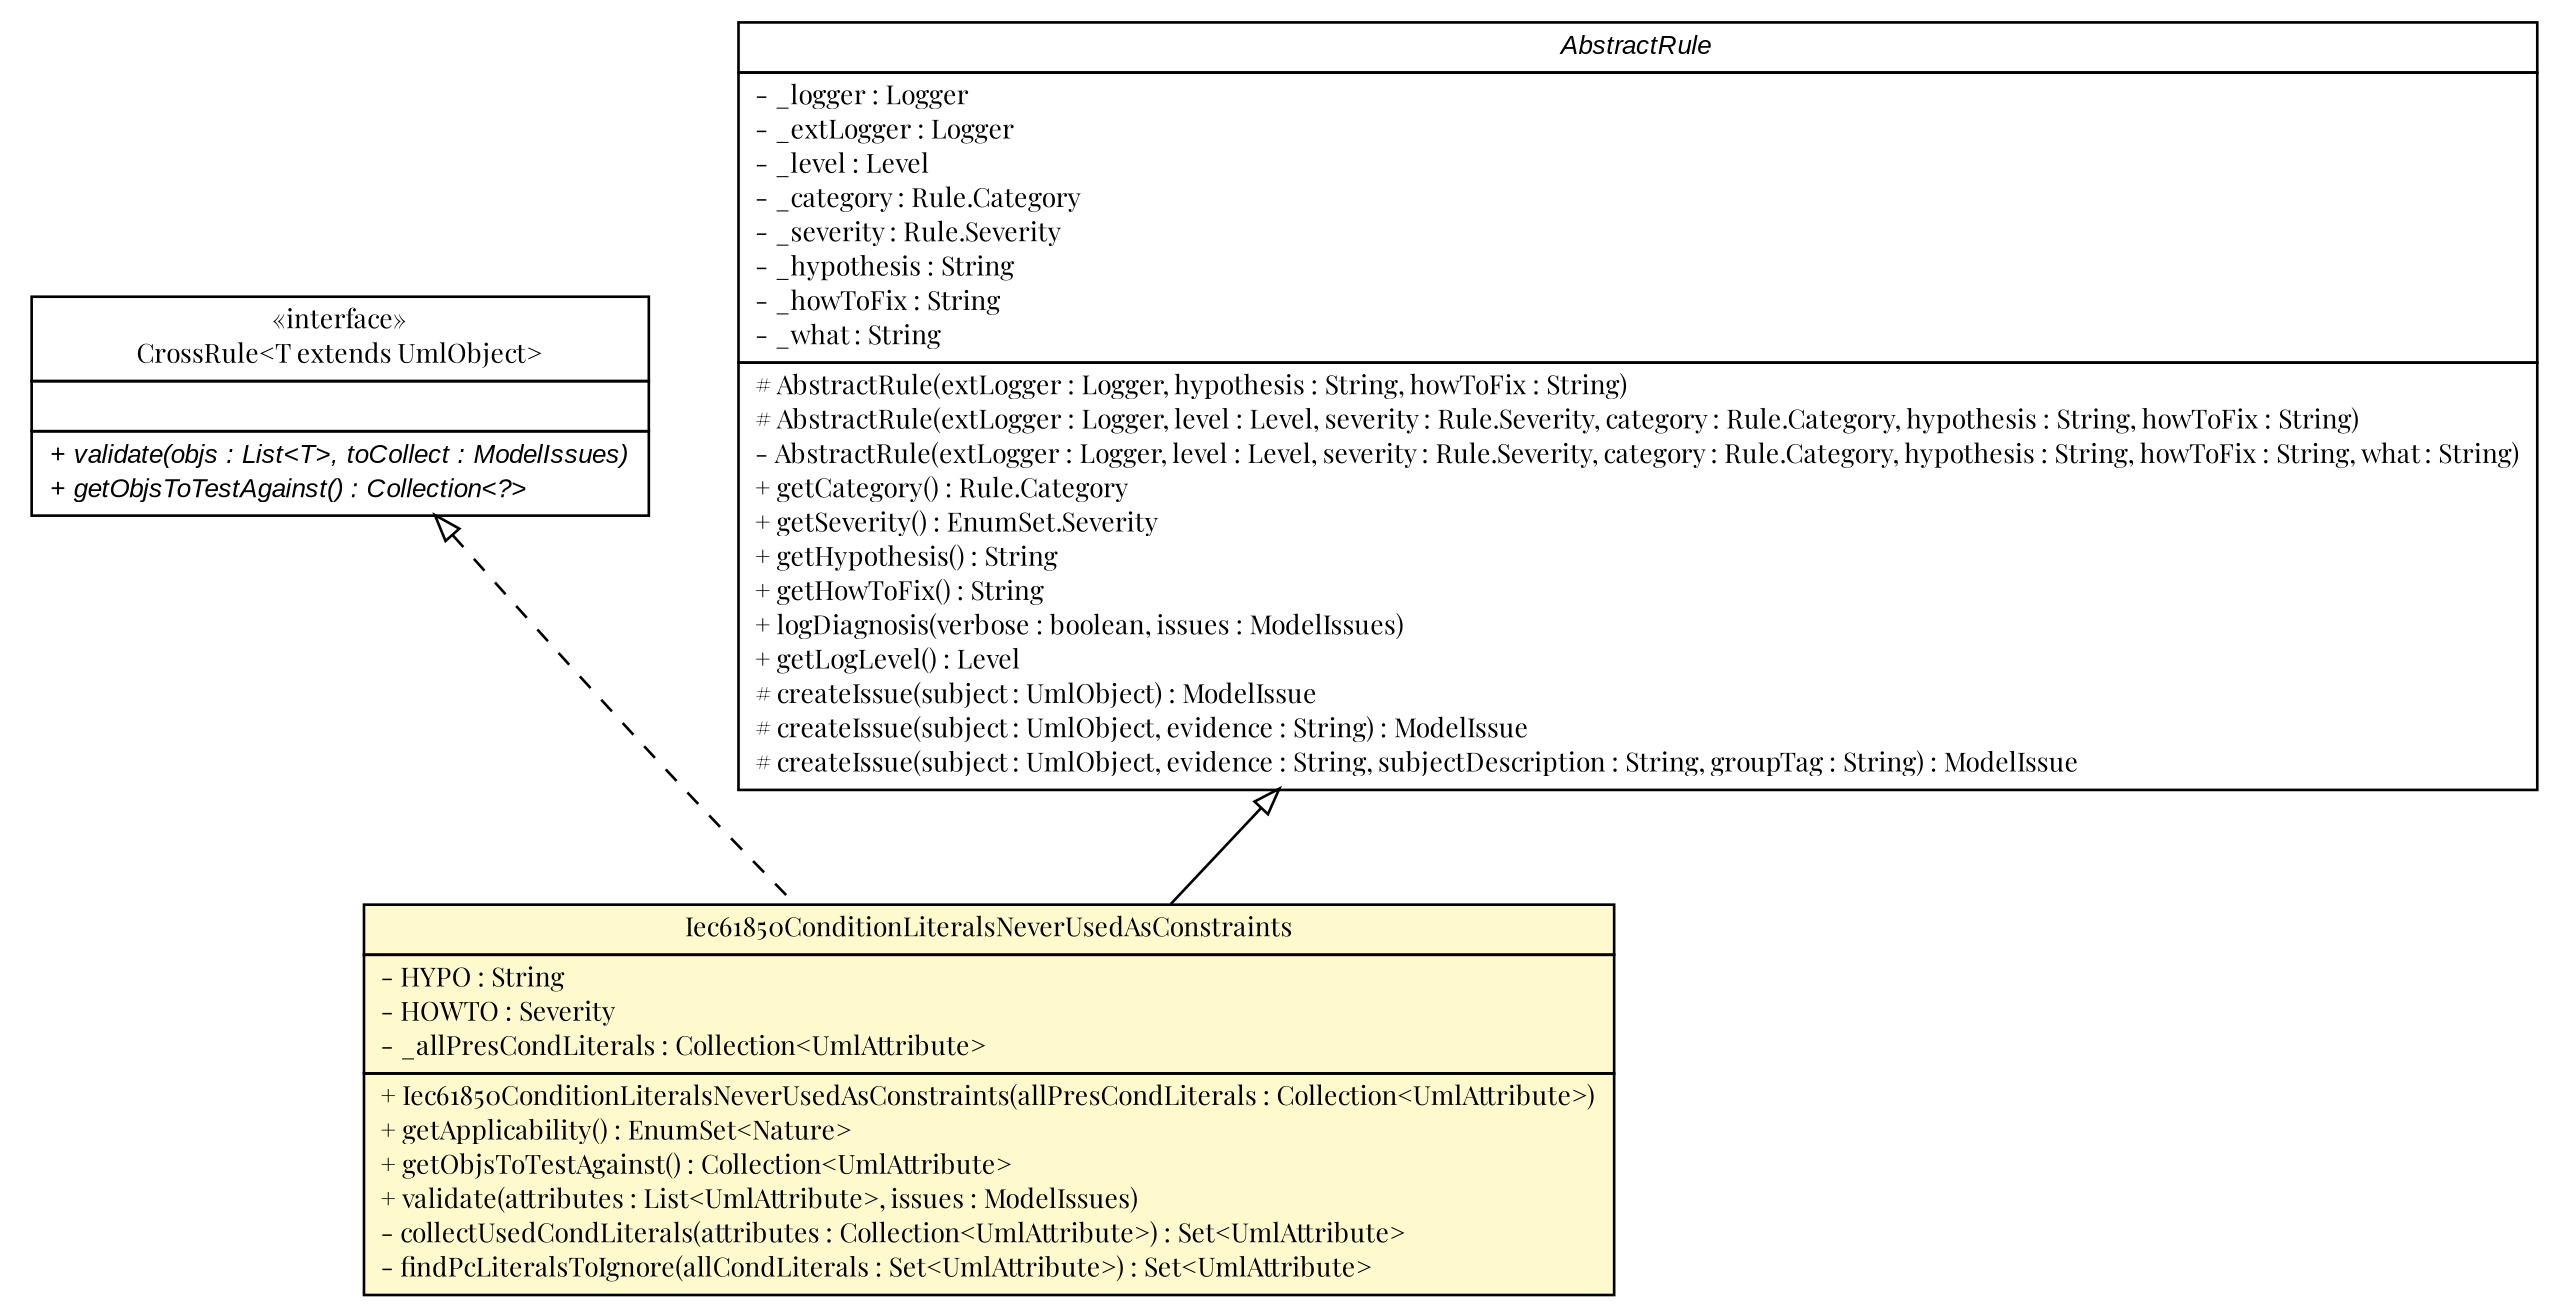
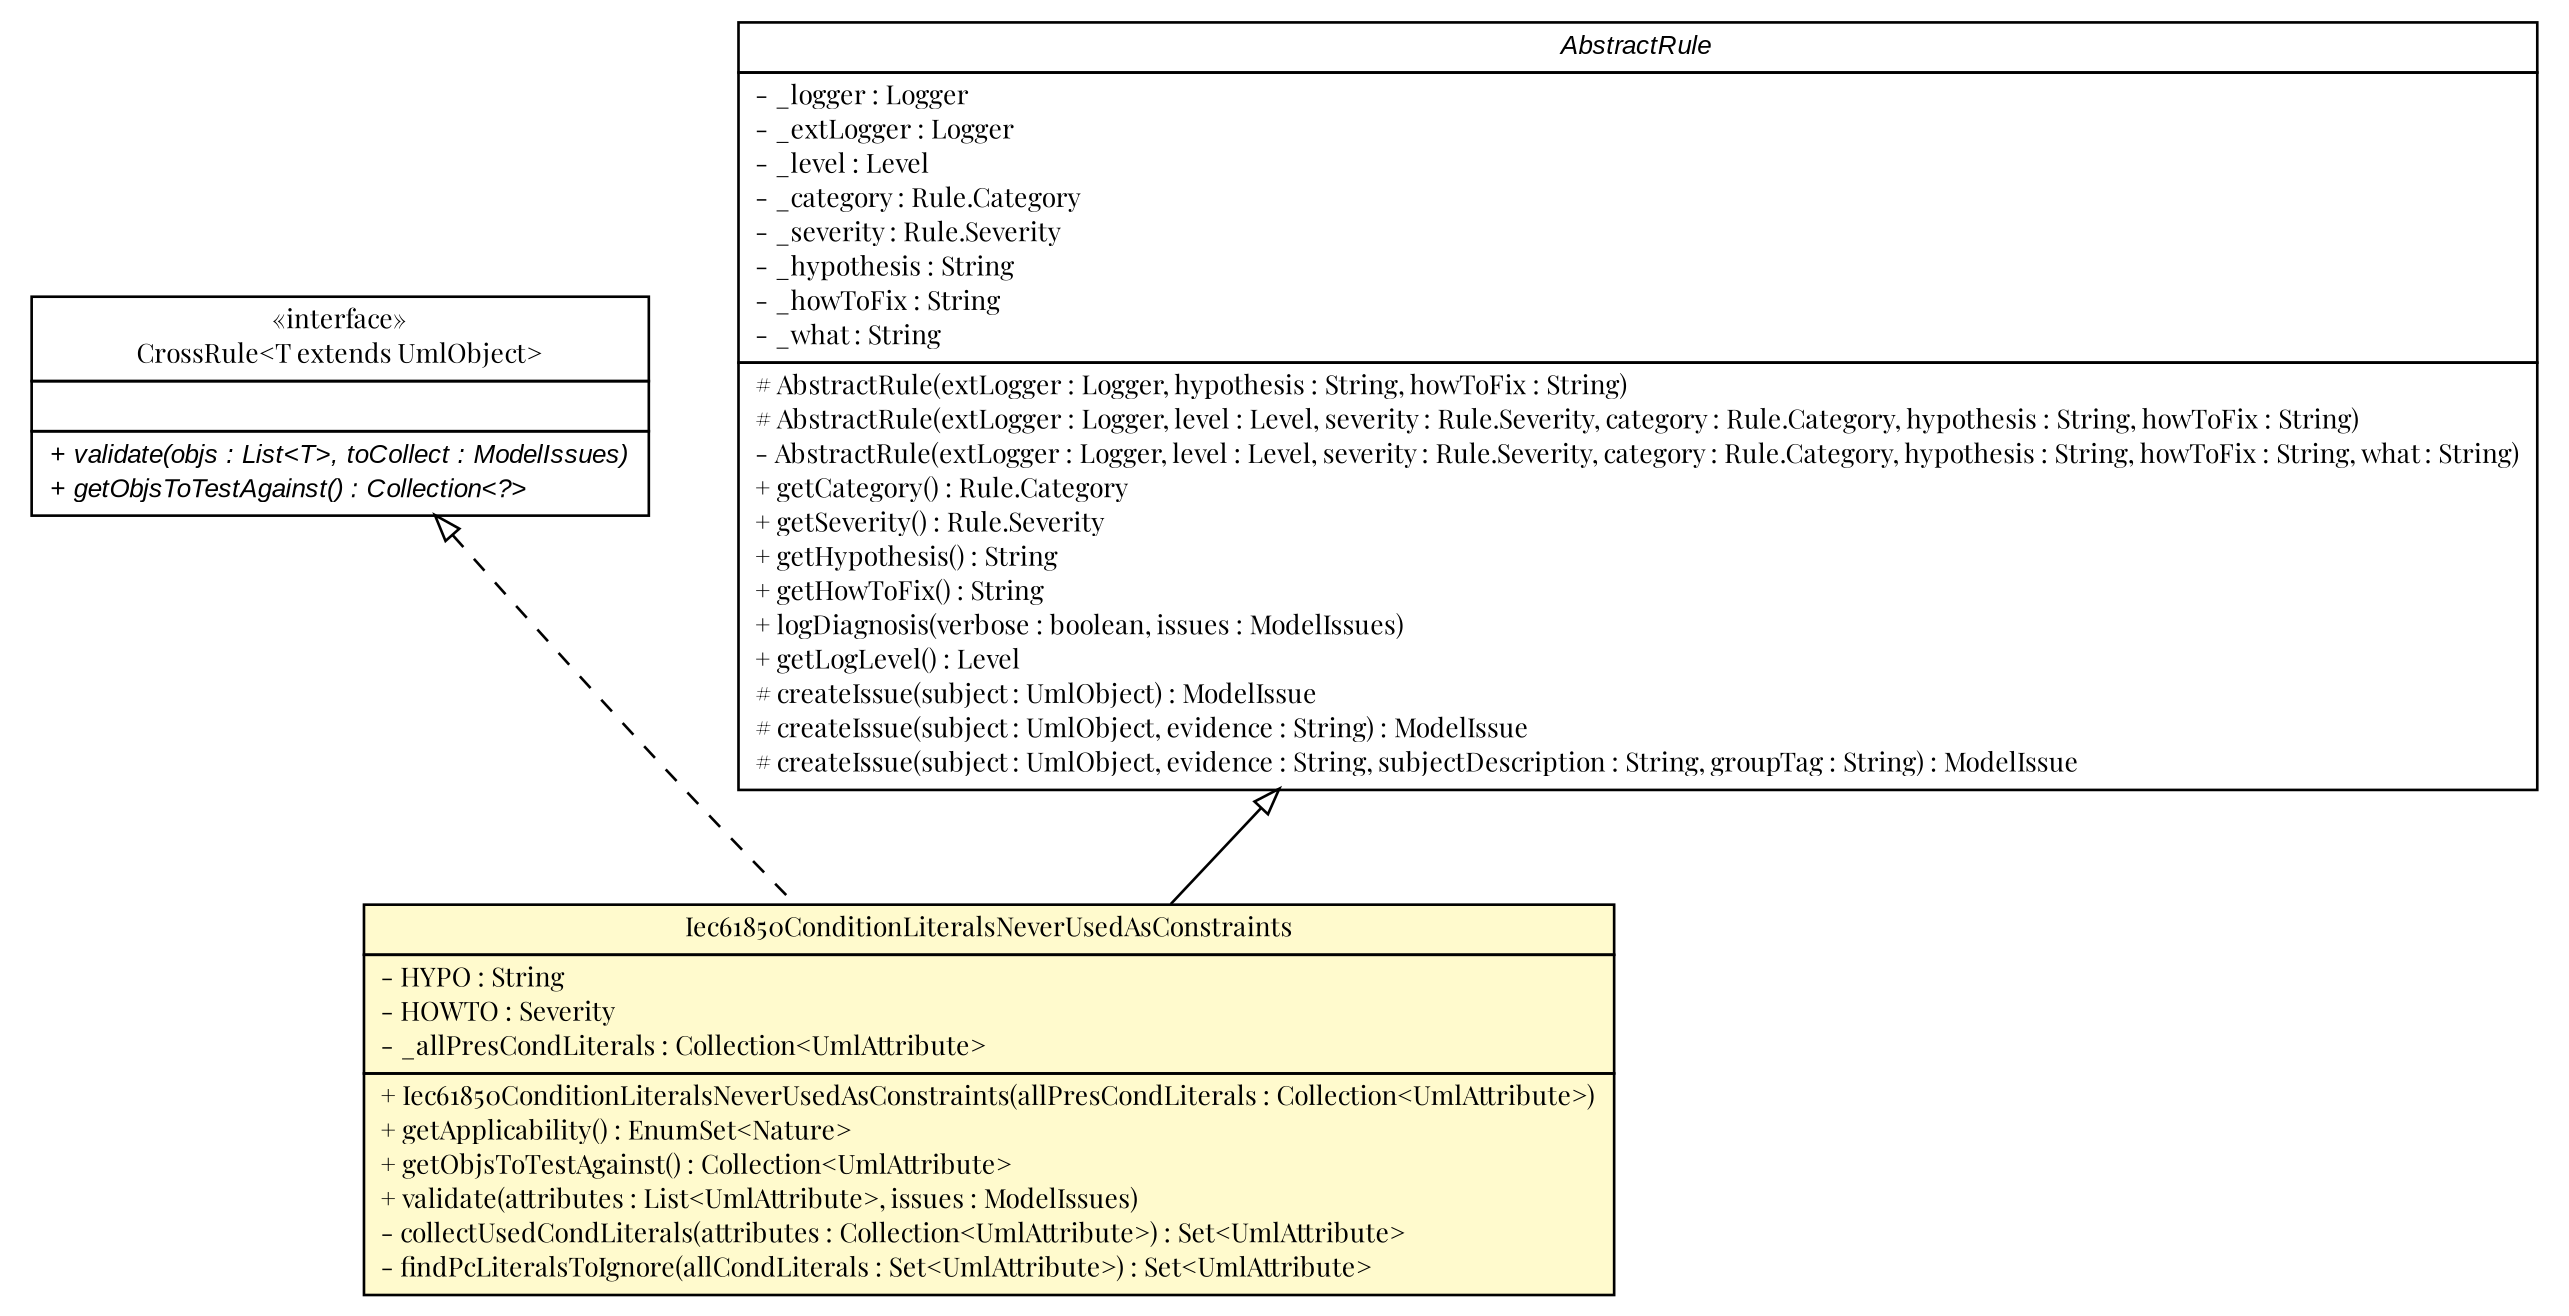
node "AbstractRule": text "+ getSeverity() : EnumSet.Severity" -> "+ getSeverity() : Rule.Severity"
